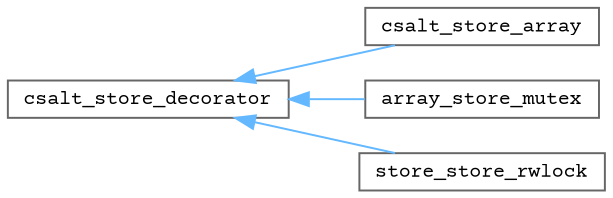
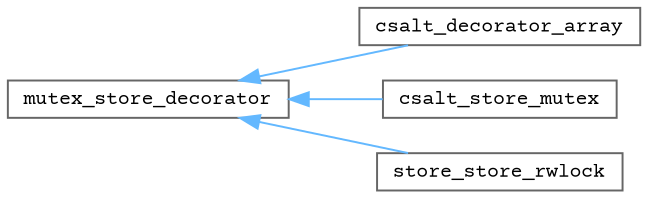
node "csalt_store_array": label "csalt_store_array" -> "csalt_decorator_array"
node "csalt_store_decorator": label "csalt_store_decorator" -> "mutex_store_decorator"
node "array_store_mutex": label "array_store_mutex" -> "csalt_store_mutex"
